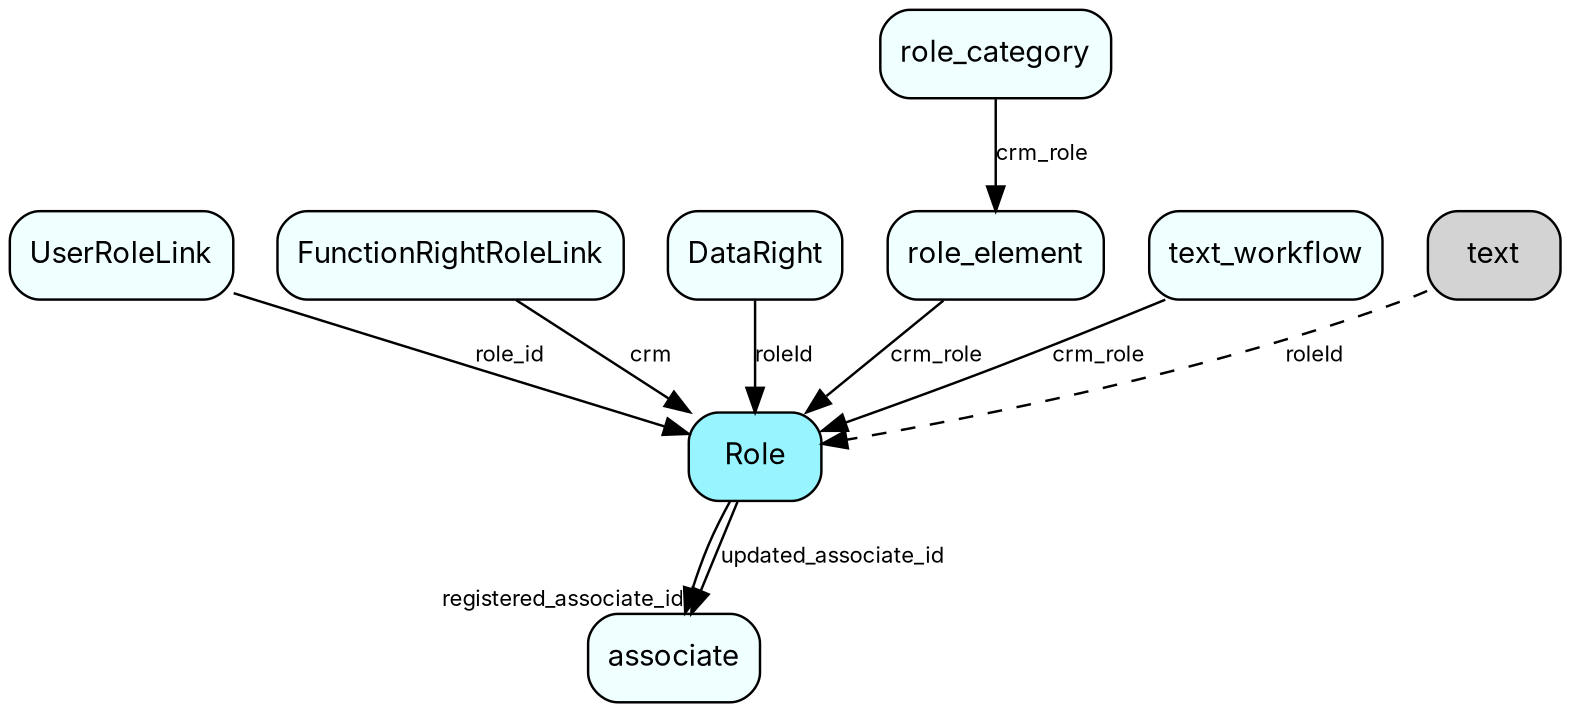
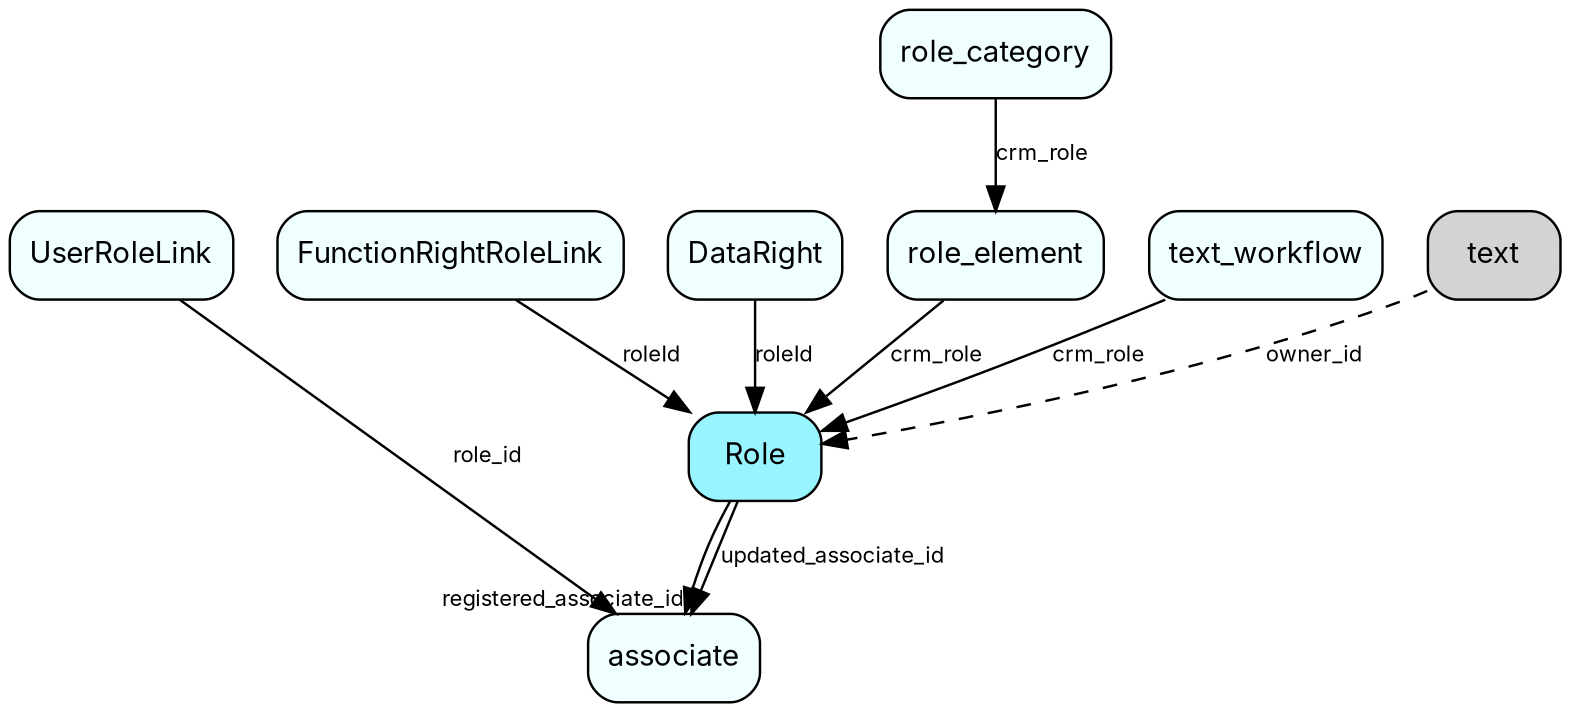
edge "FunctionRightRoleLink" -> "Role": label "crm" -> "roleId"
edge "text" -> "Role": label "roleId" -> "owner_id"
edge "UserRoleLink" -> "Role": now "UserRoleLink" -> "associate"
